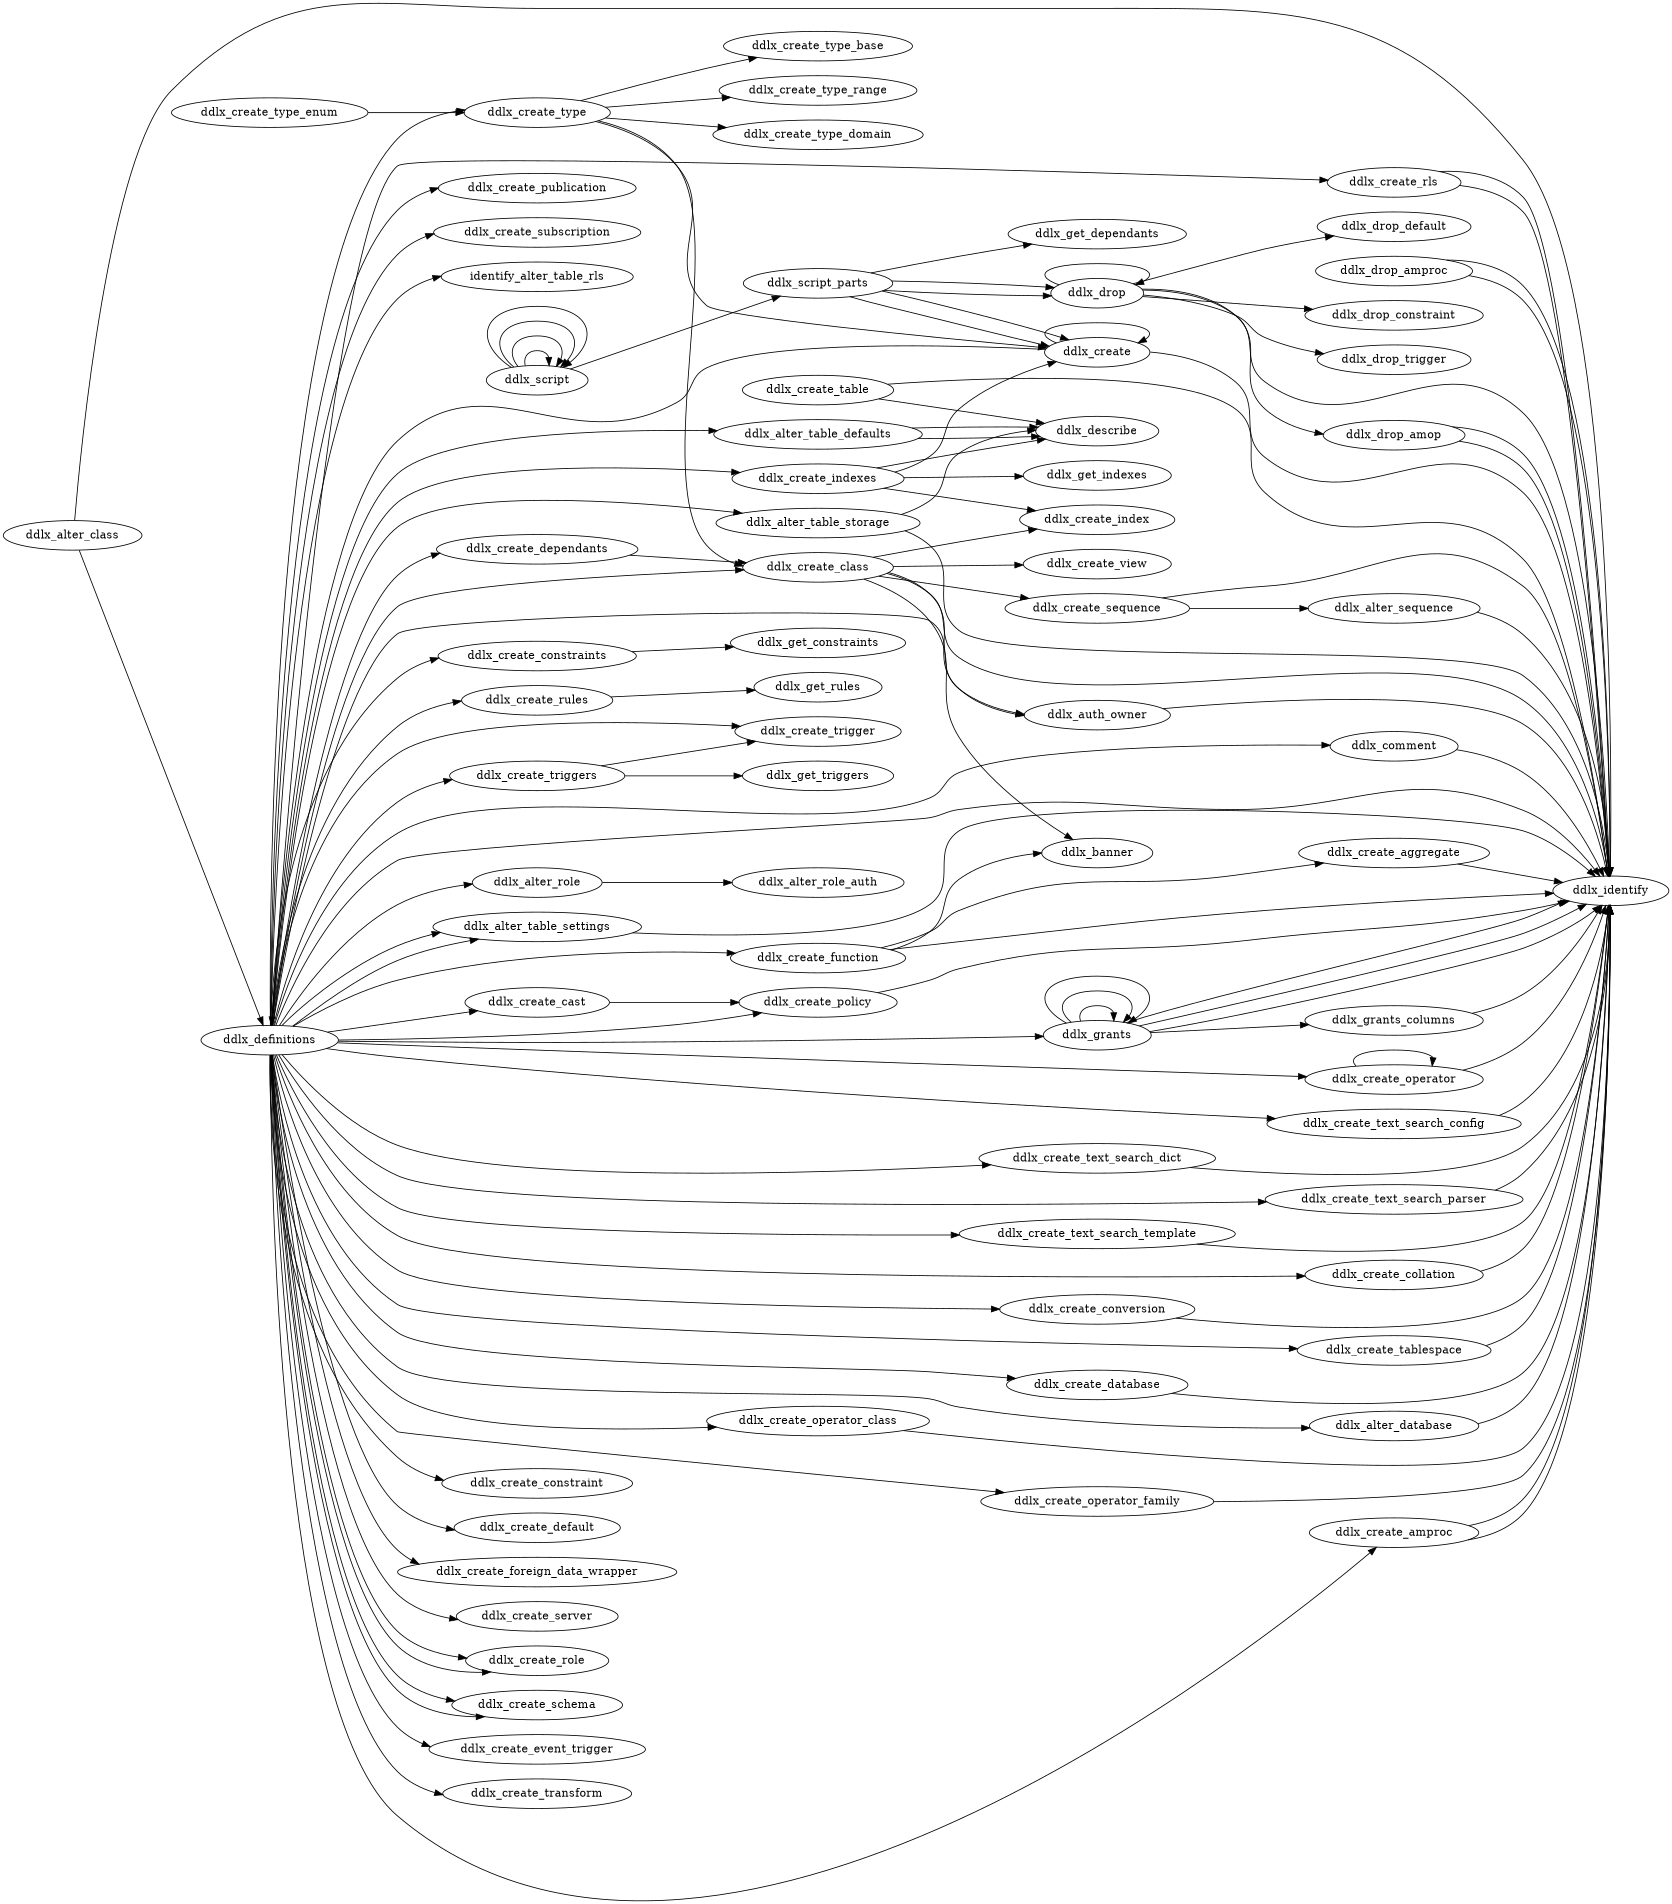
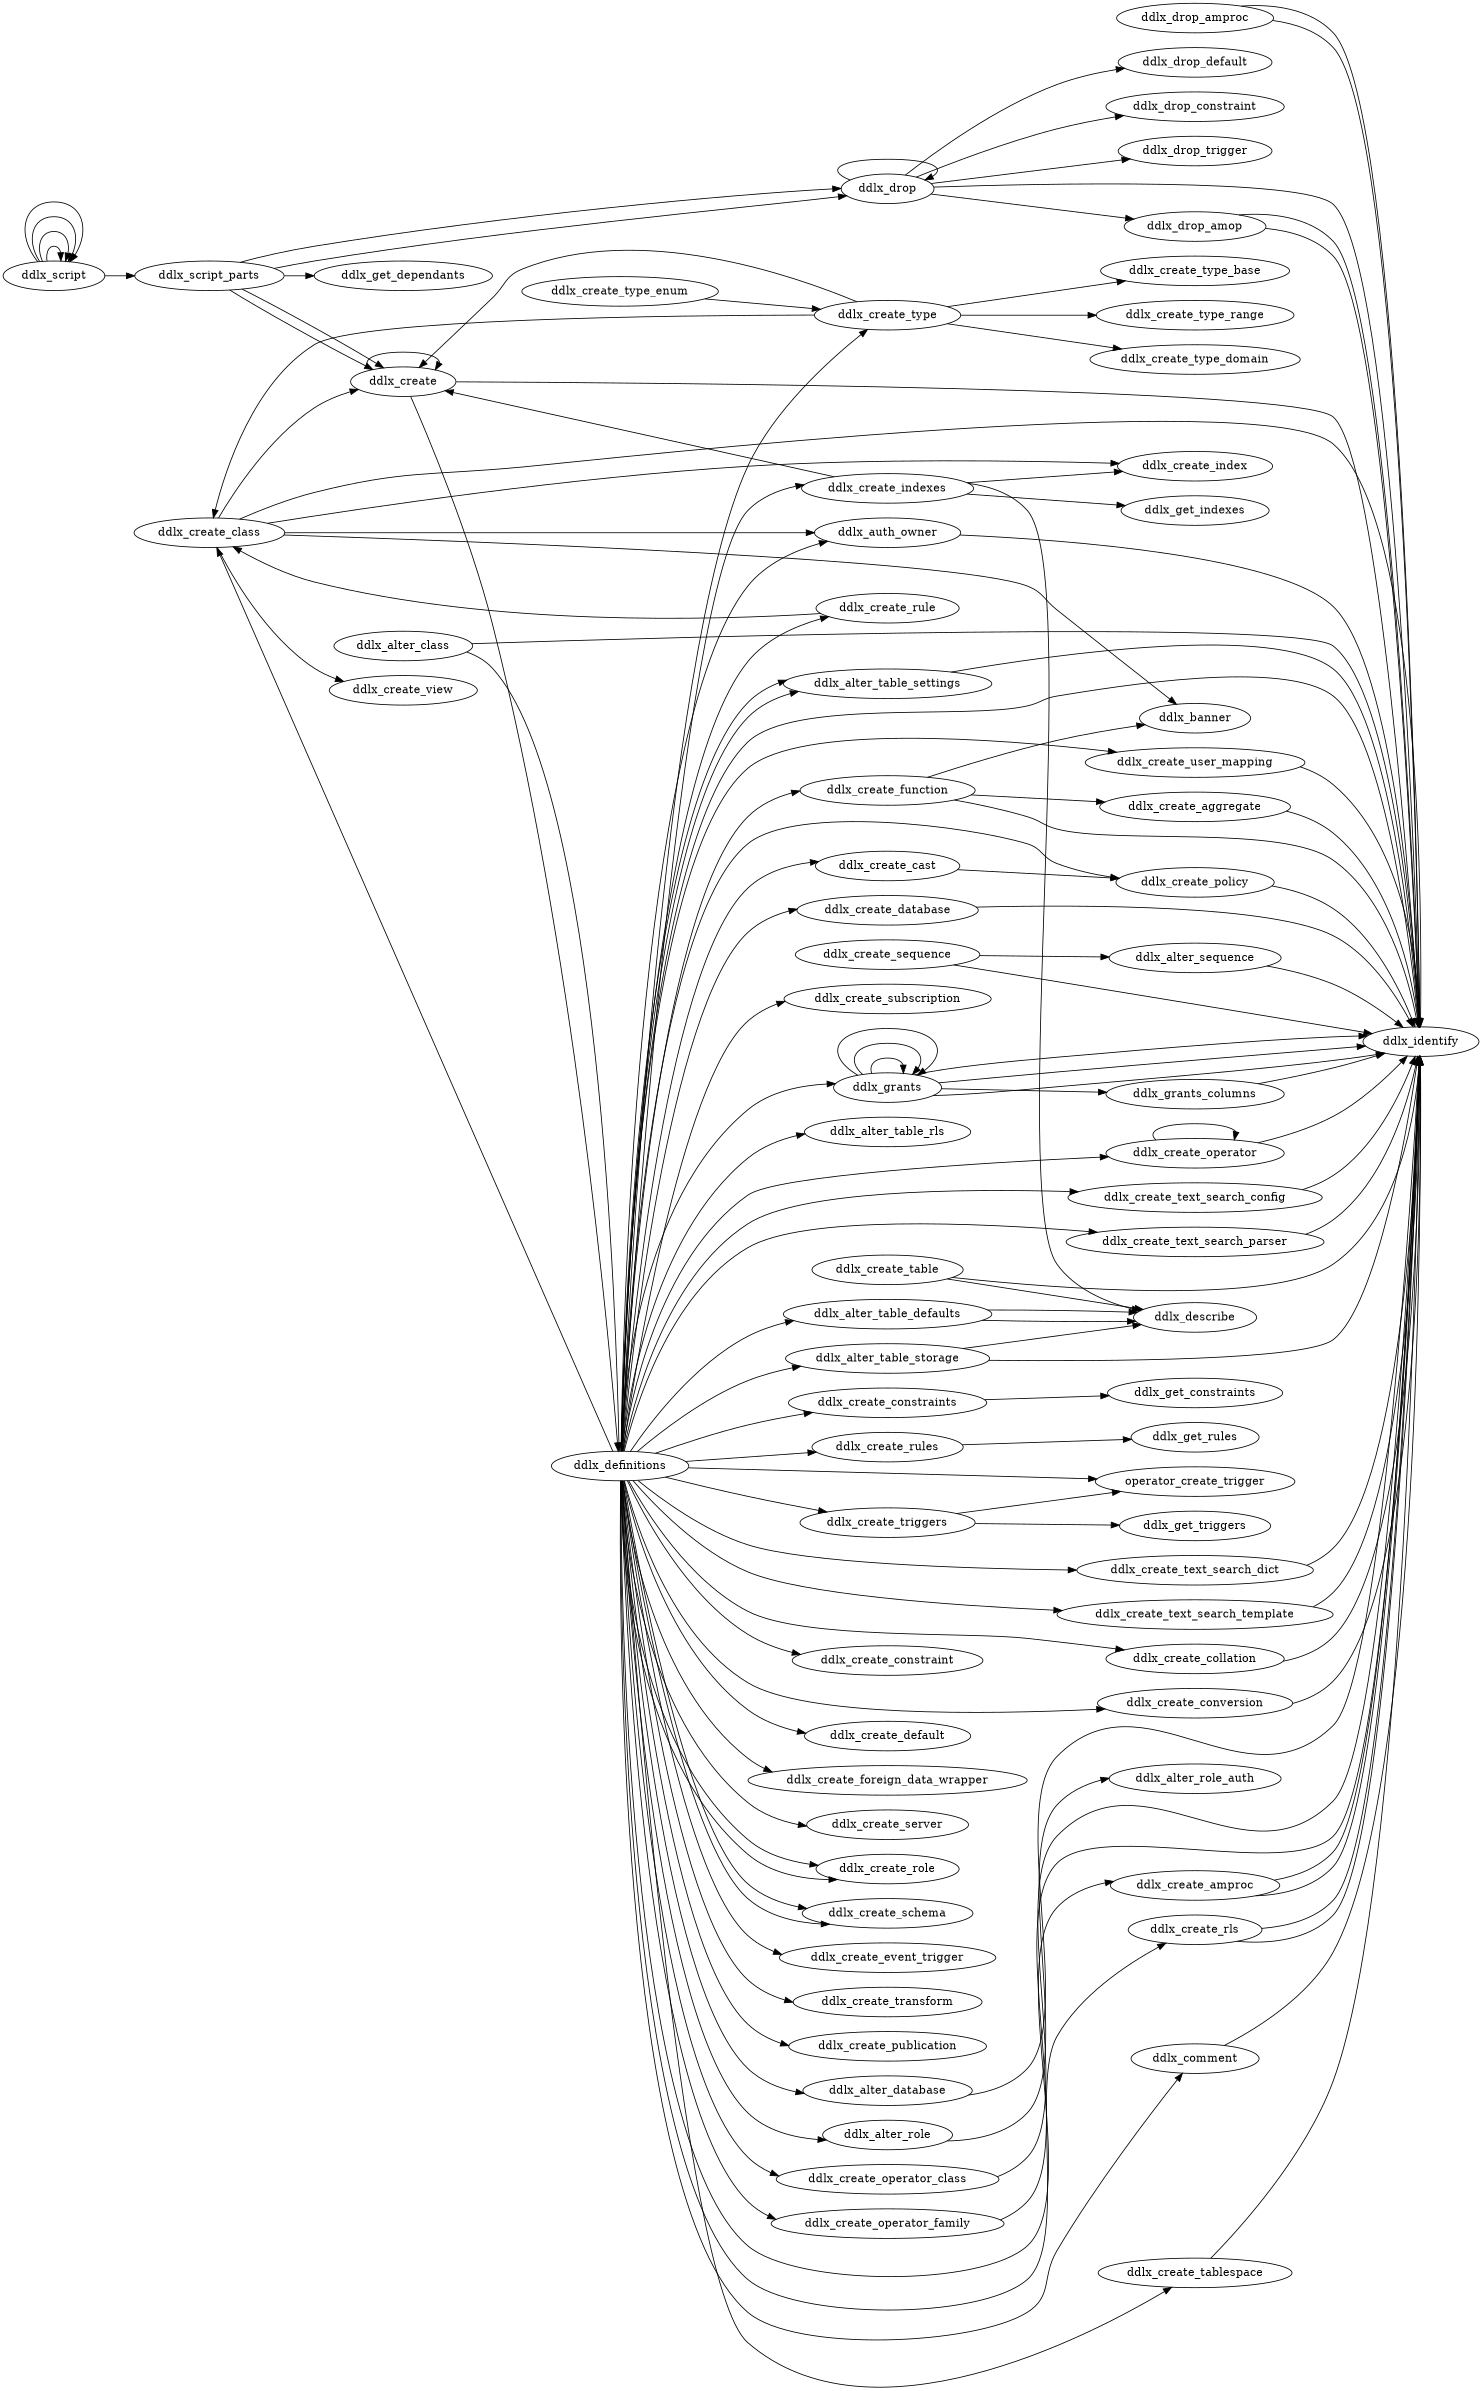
node "identify_alter_table_rls": label "identify_alter_table_rls" -> "ddlx_alter_table_rls"
node "ddlx_create_dependants": label "ddlx_create_dependants" -> "ddlx_create_rule"
edge "ddlx_create_class" -> "ddlx_create_sequence": now "ddlx_create_class" -> "ddlx_create"
node "ddlx_create_trigger": label "ddlx_create_trigger" -> "operator_create_trigger"
node "ddlx_create_user_mapping": added
